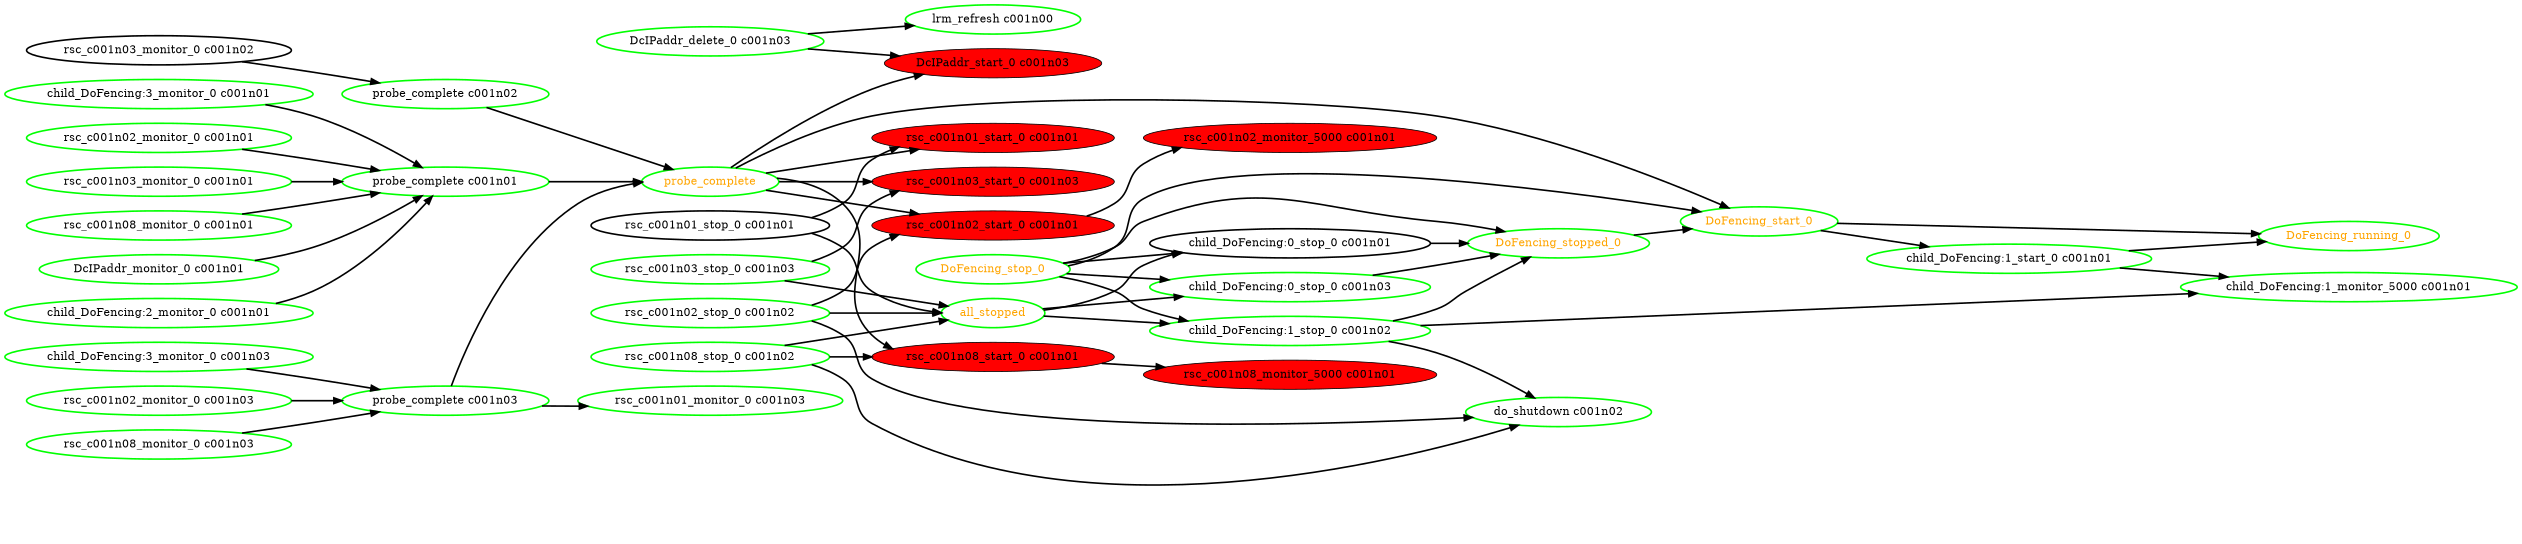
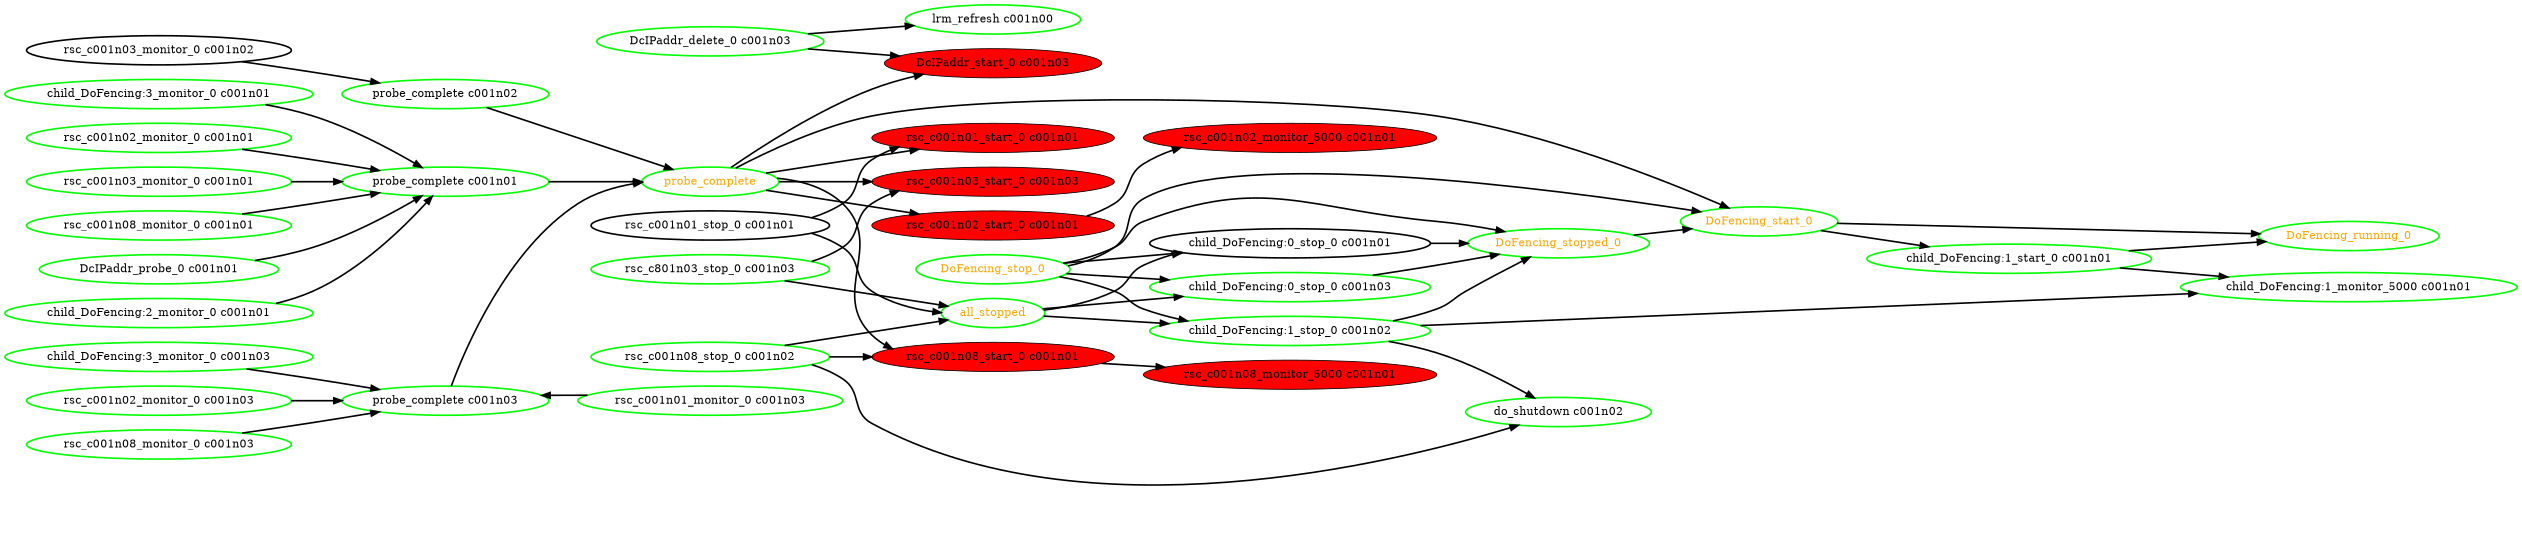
node "DcIPaddr_monitor_0 c001n01": label "DcIPaddr_monitor_0 c001n01" -> "DcIPaddr_probe_0 c001n01"
node "rsc_c001n03_stop_0 c001n03": label "rsc_c001n03_stop_0 c001n03" -> "rsc_c801n03_stop_0 c001n03"
node "rsc_c001n02_stop_0 c001n02": removed
edge "probe_complete c001n03" -> "rsc_c001n01_monitor_0 c001n03": reversed
